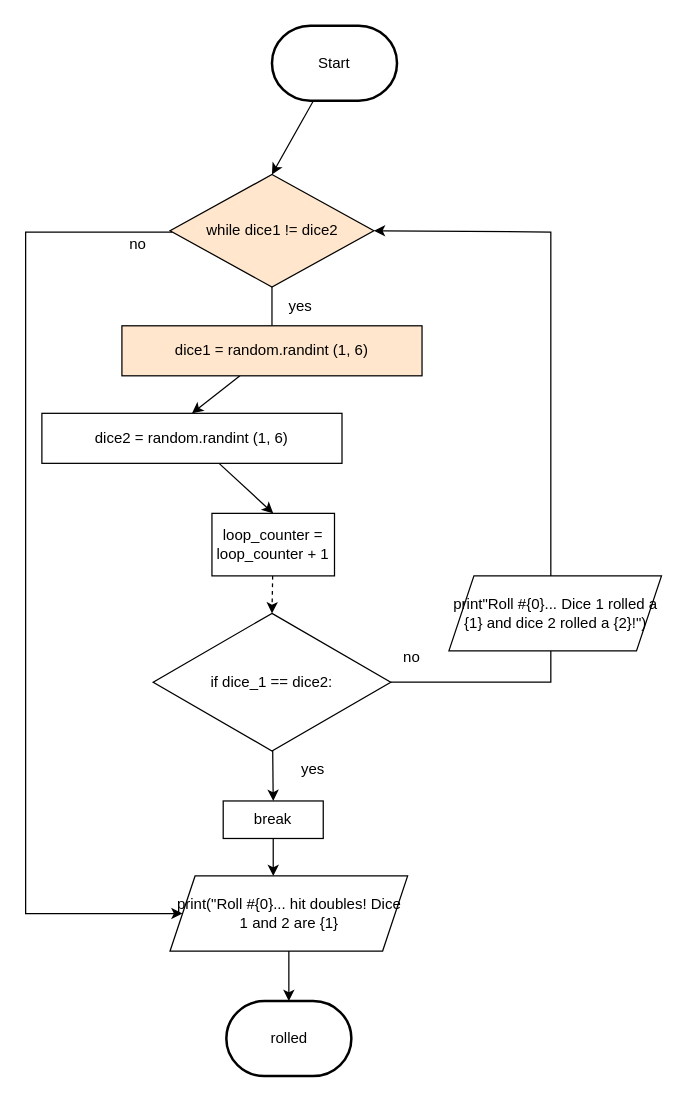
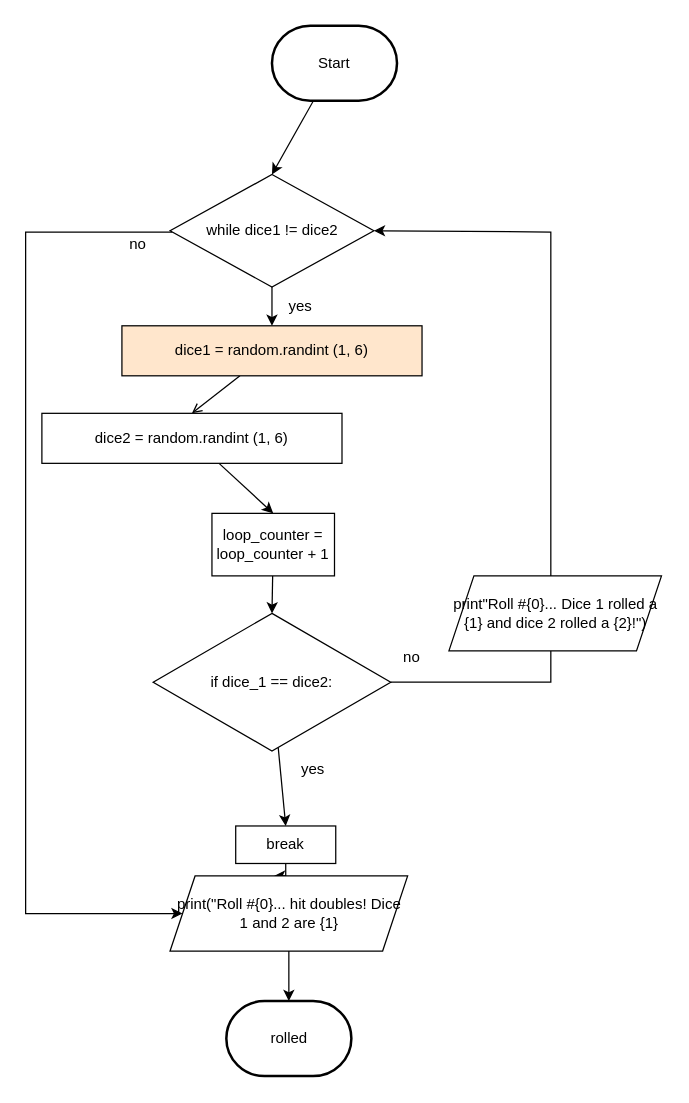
node "while dice1 != dice2": fillcolor #ffe6cc -> #ffffff
edge "while dice1 != dice2" -- "dice1 = random.randint (1, 6)": arrowhead none -> classic
edge "dice1 = random.randint (1, 6)" -> "dice2 = random.randint (1, 6)": arrowhead classic -> open
edge "loop_counter = loop_counter + 1" -> "if dice_1 == dice2:": style dashed -> solid
node "break": moved (273, 819) -> (286, 844)
